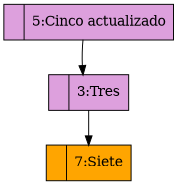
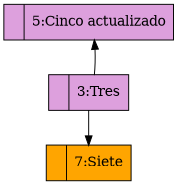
edge "5:Cinco actualizado" -> "3:Tres": reversed
